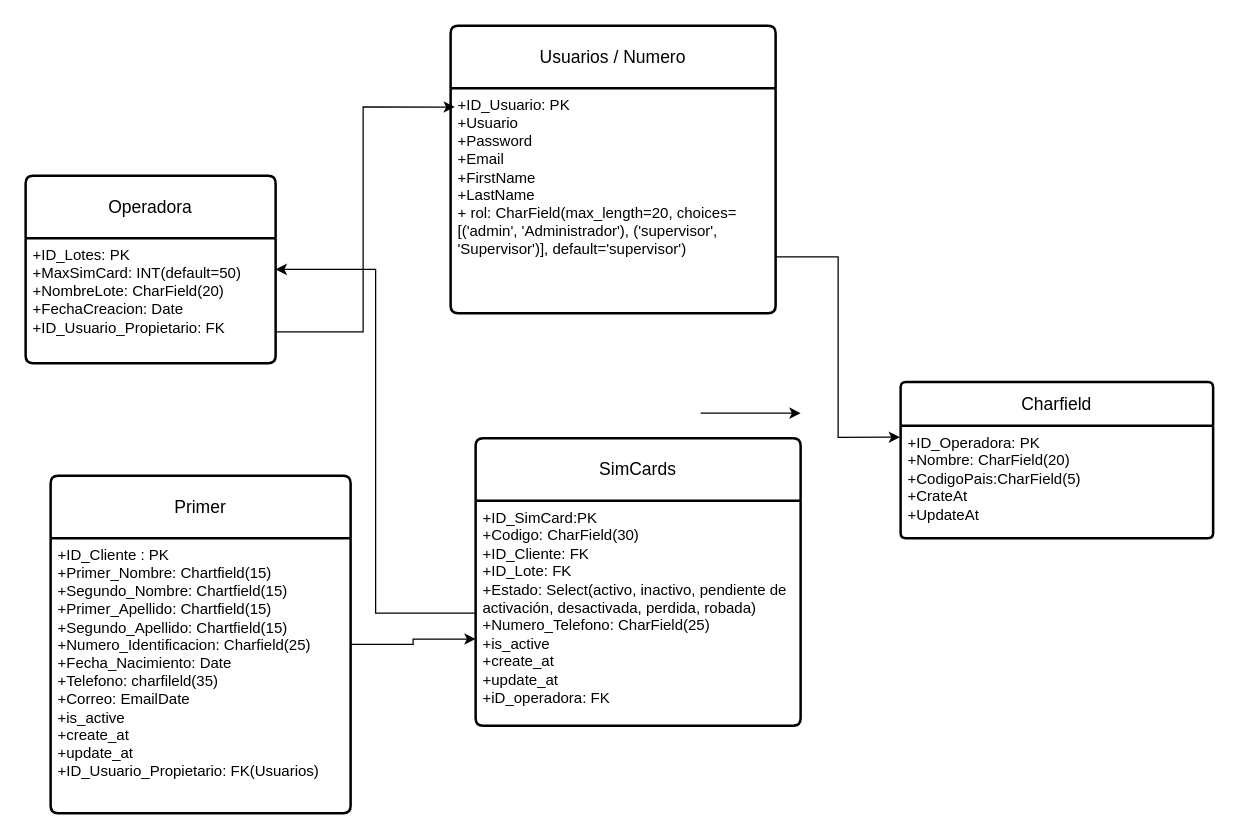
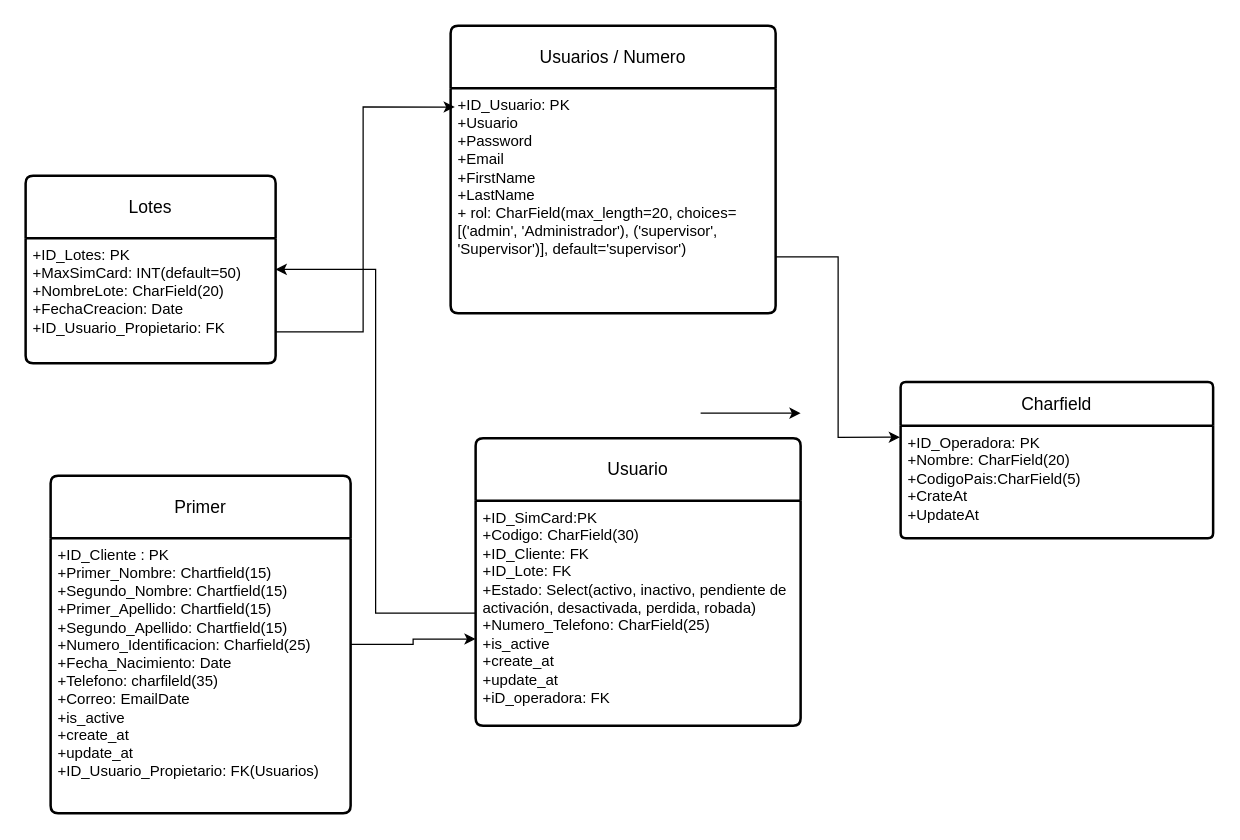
node "Operadora": label "Operadora" -> "Lotes"
node "SimCards": label "SimCards" -> "Usuario"
